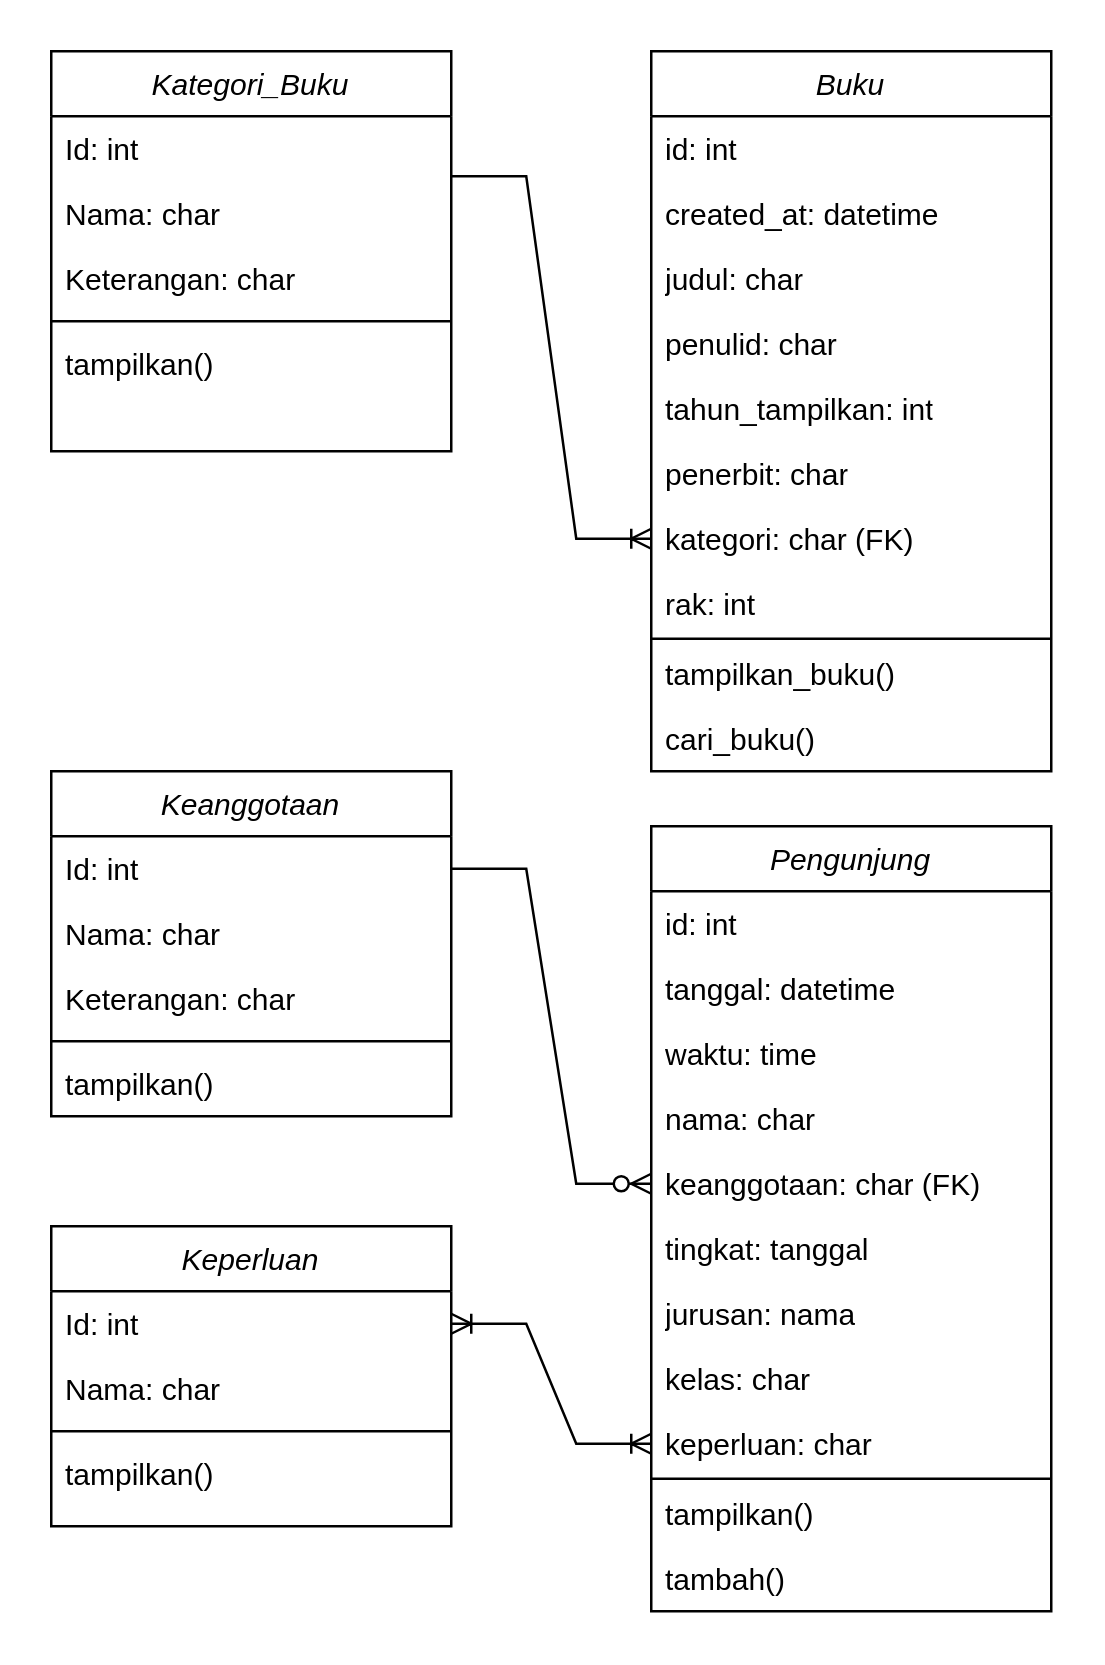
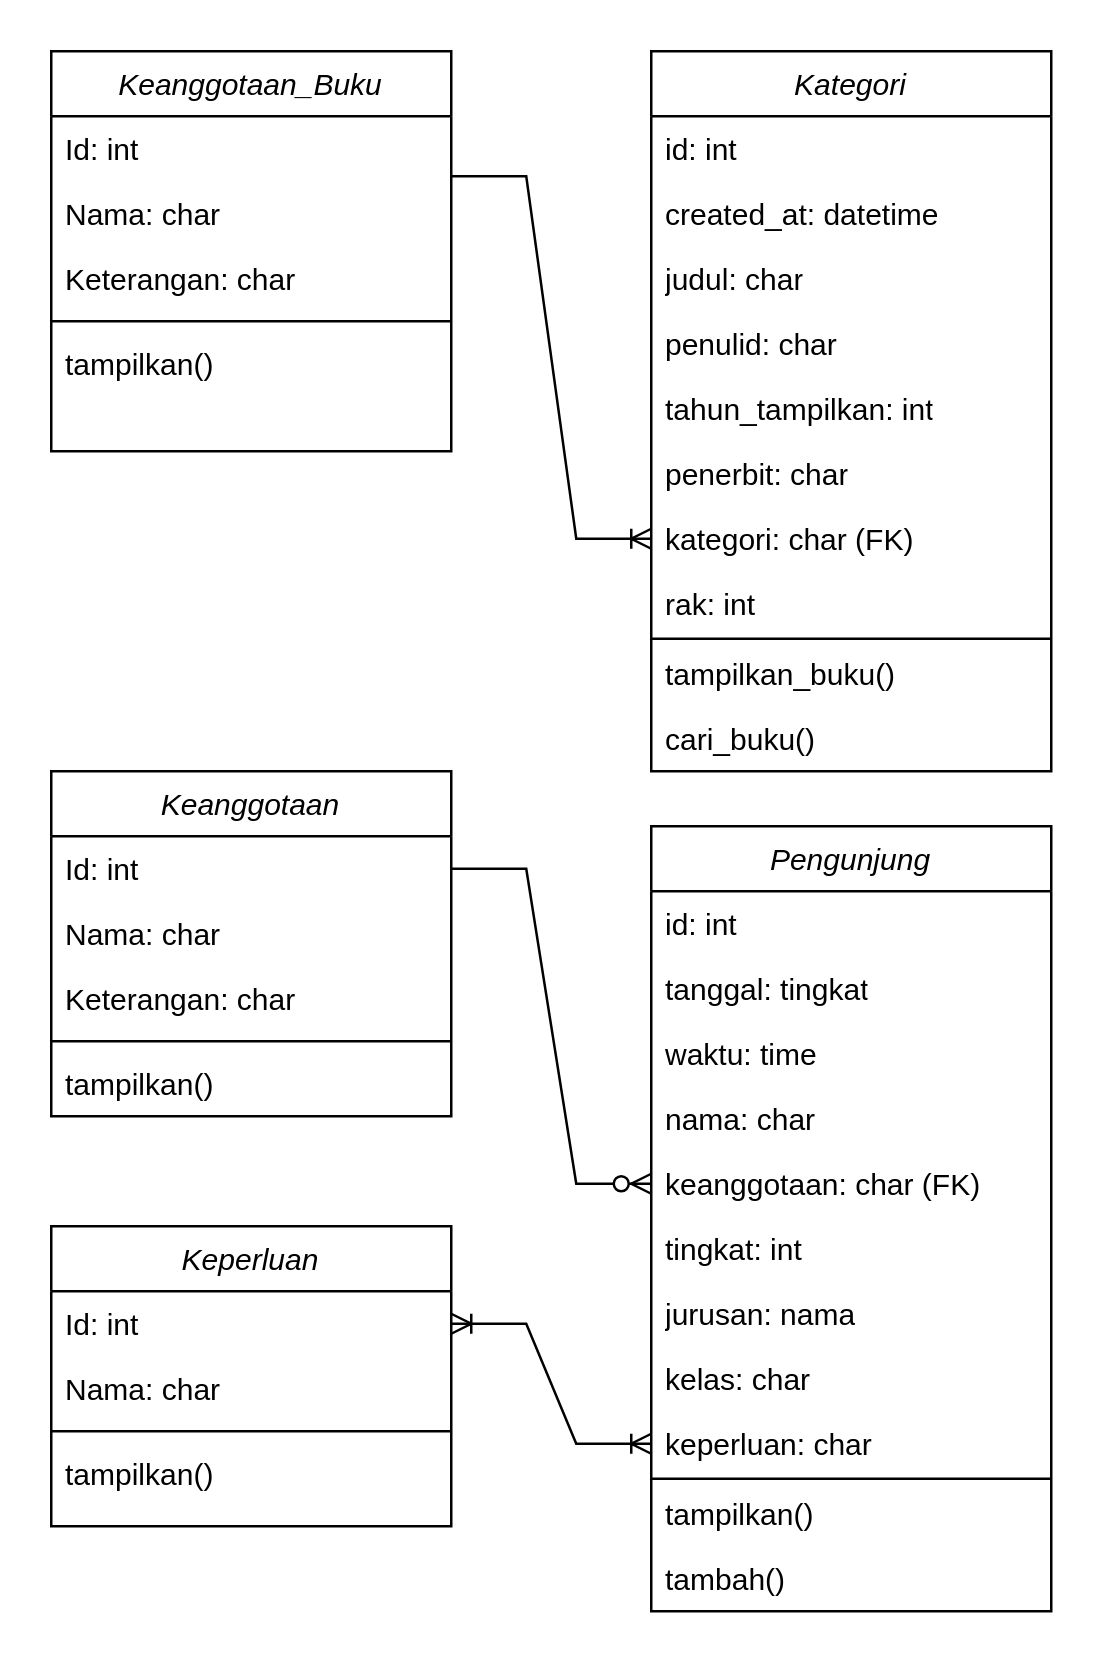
node "Kategori_Buku": label "Kategori_Buku" -> "Keanggotaan_Buku"
node "Buku": label "Buku" -> "Kategori"
node "tanggal: datetime": label "tanggal: datetime" -> "tanggal: tingkat"
node "tingkat: tanggal": label "tingkat: tanggal" -> "tingkat: int"
